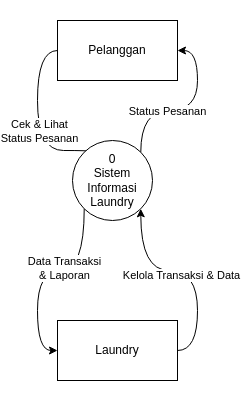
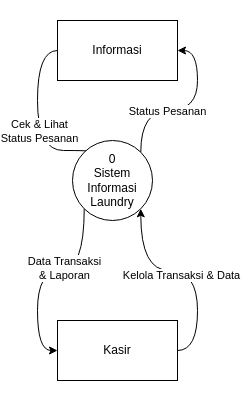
node "Pelanggan": label "Pelanggan" -> "Informasi"
node "Laundry": label "Laundry" -> "Kasir"
